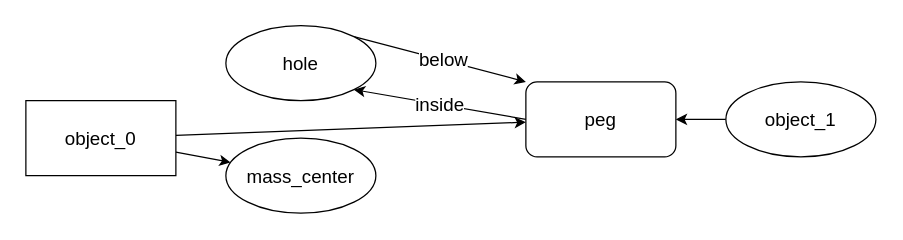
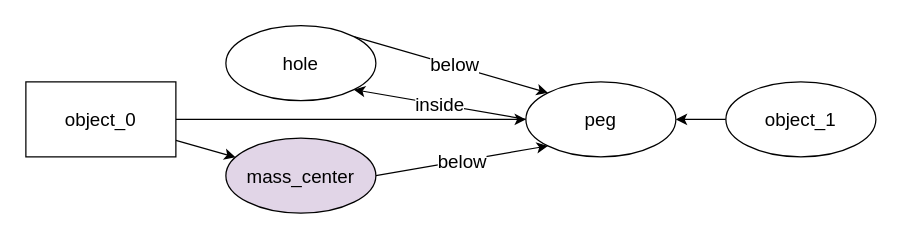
node "peg": shape rounded rectangle -> ellipse
node "object_0": moved (101, 138) -> (101, 119)
edge "mass_center" -> "peg": added, label "below"
node "mass_center": fillcolor #ffffff -> #e1d5e7
